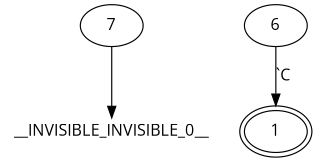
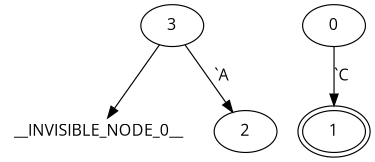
node "7": label "7" -> "3"
node "6": label "6" -> "0"
node "__INVISIBLE_INVISIBLE_0__": label "__INVISIBLE_INVISIBLE_0__" -> "__INVISIBLE_NODE_0__"
node "2": added
